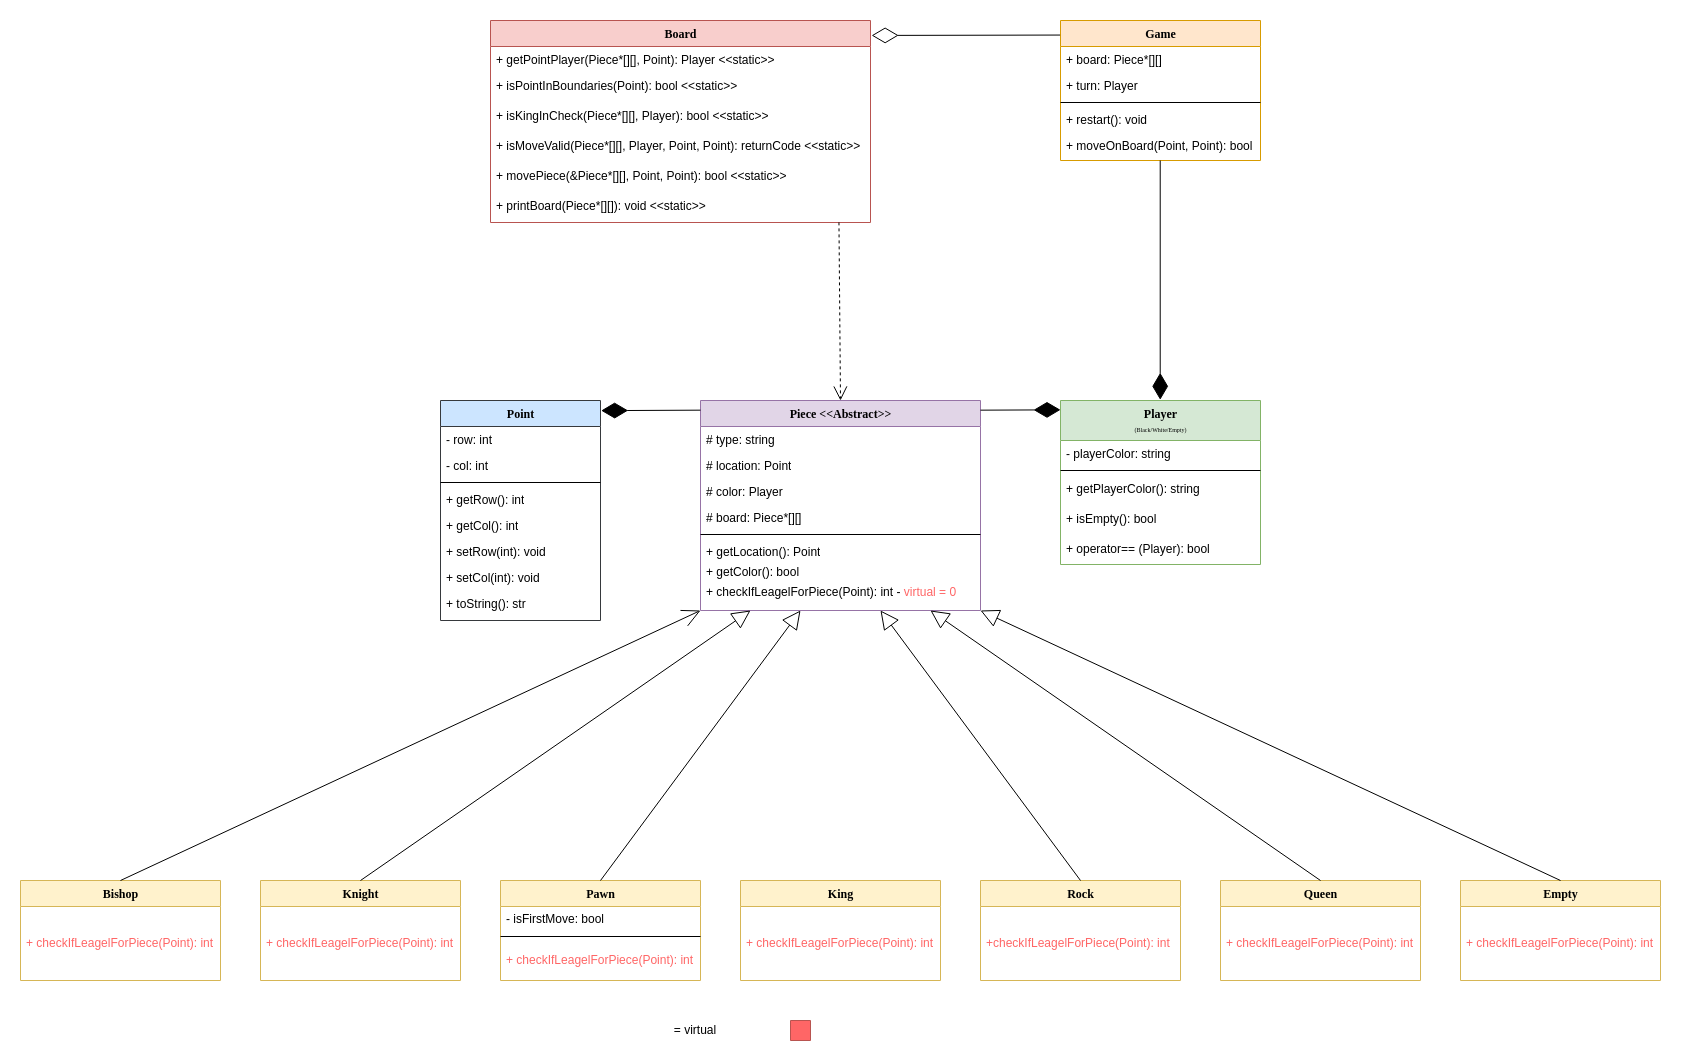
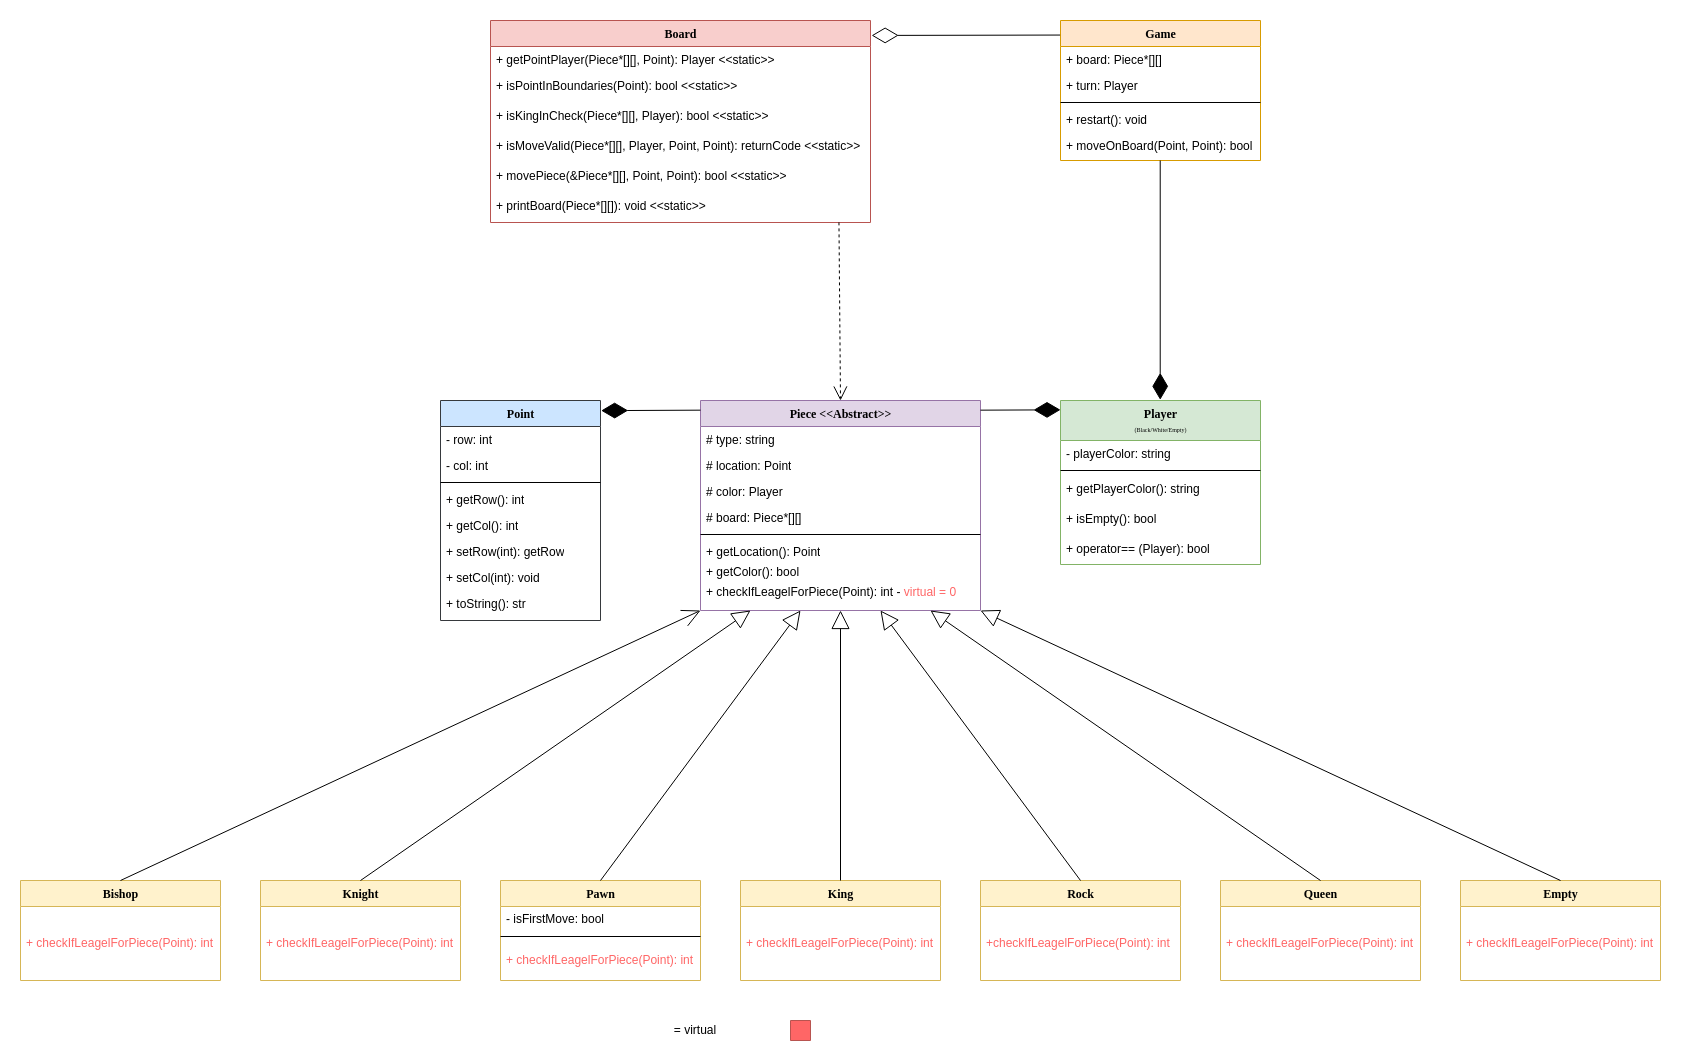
node "+ setRow(int): void": label "+ setRow(int): void" -> "+ setRow(int): getRow"
edge "King" -> "Piece <<Abstract>>": added
